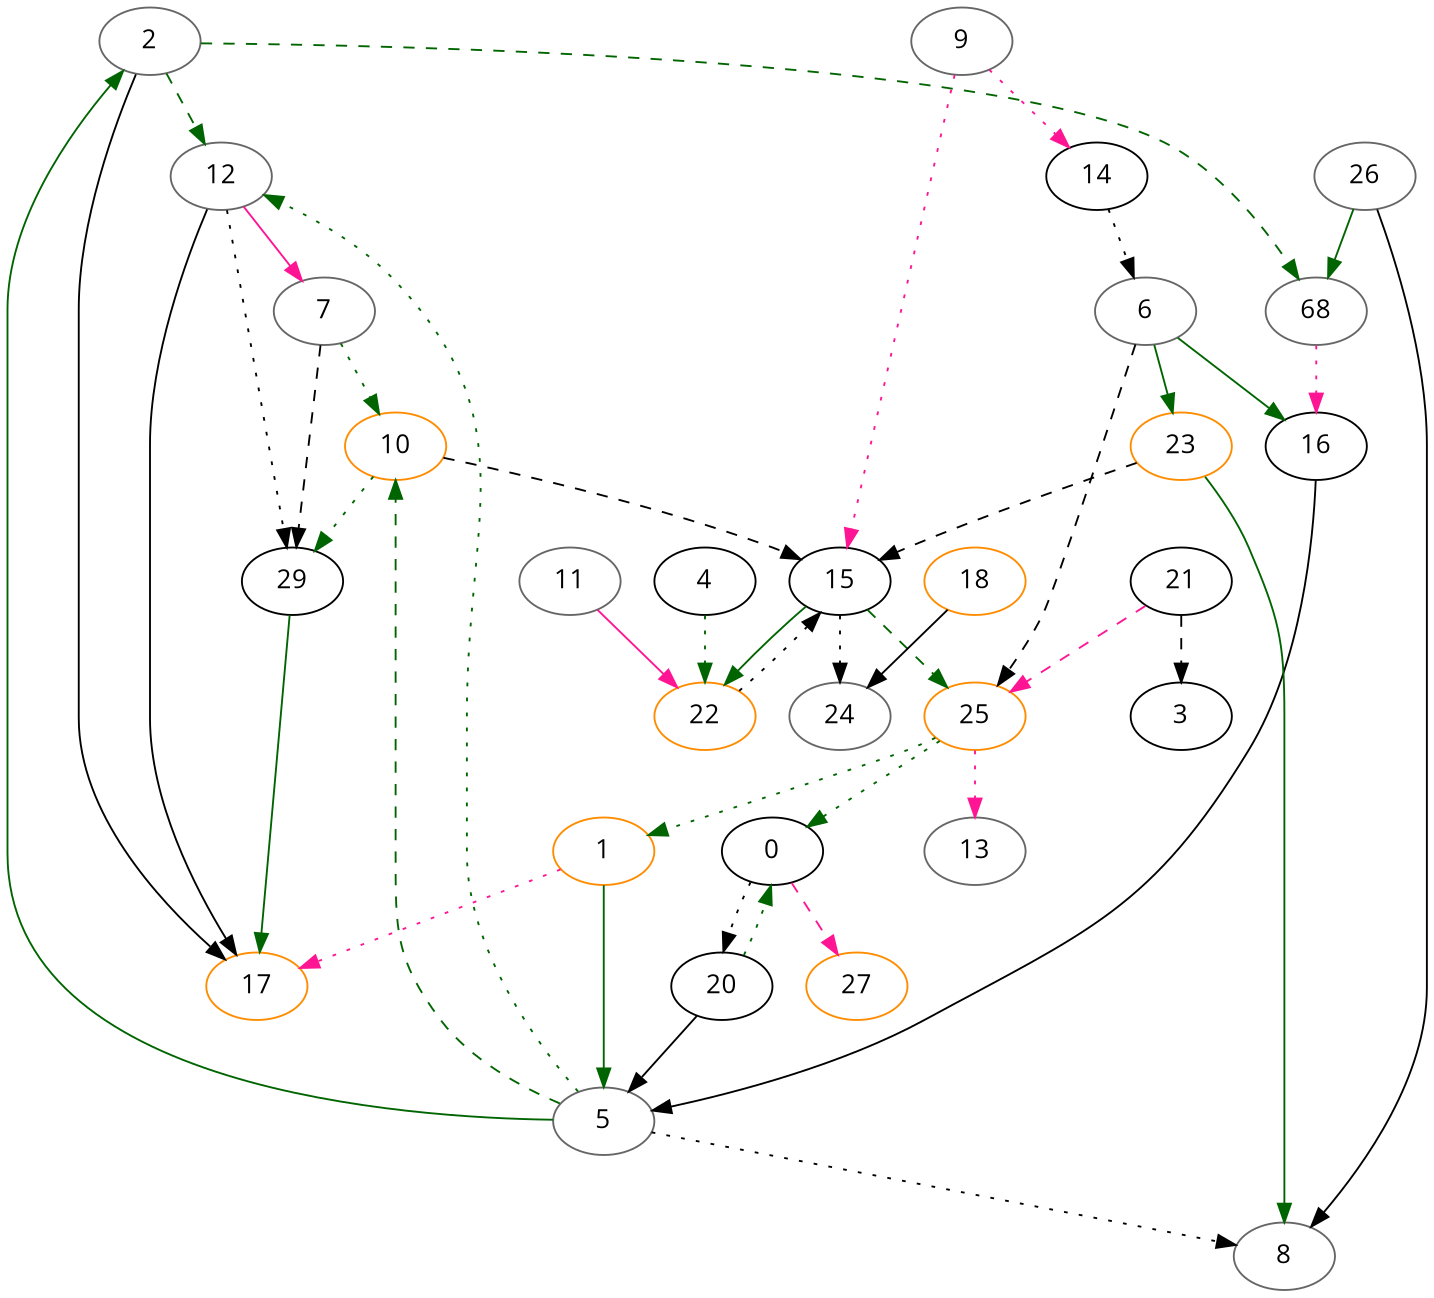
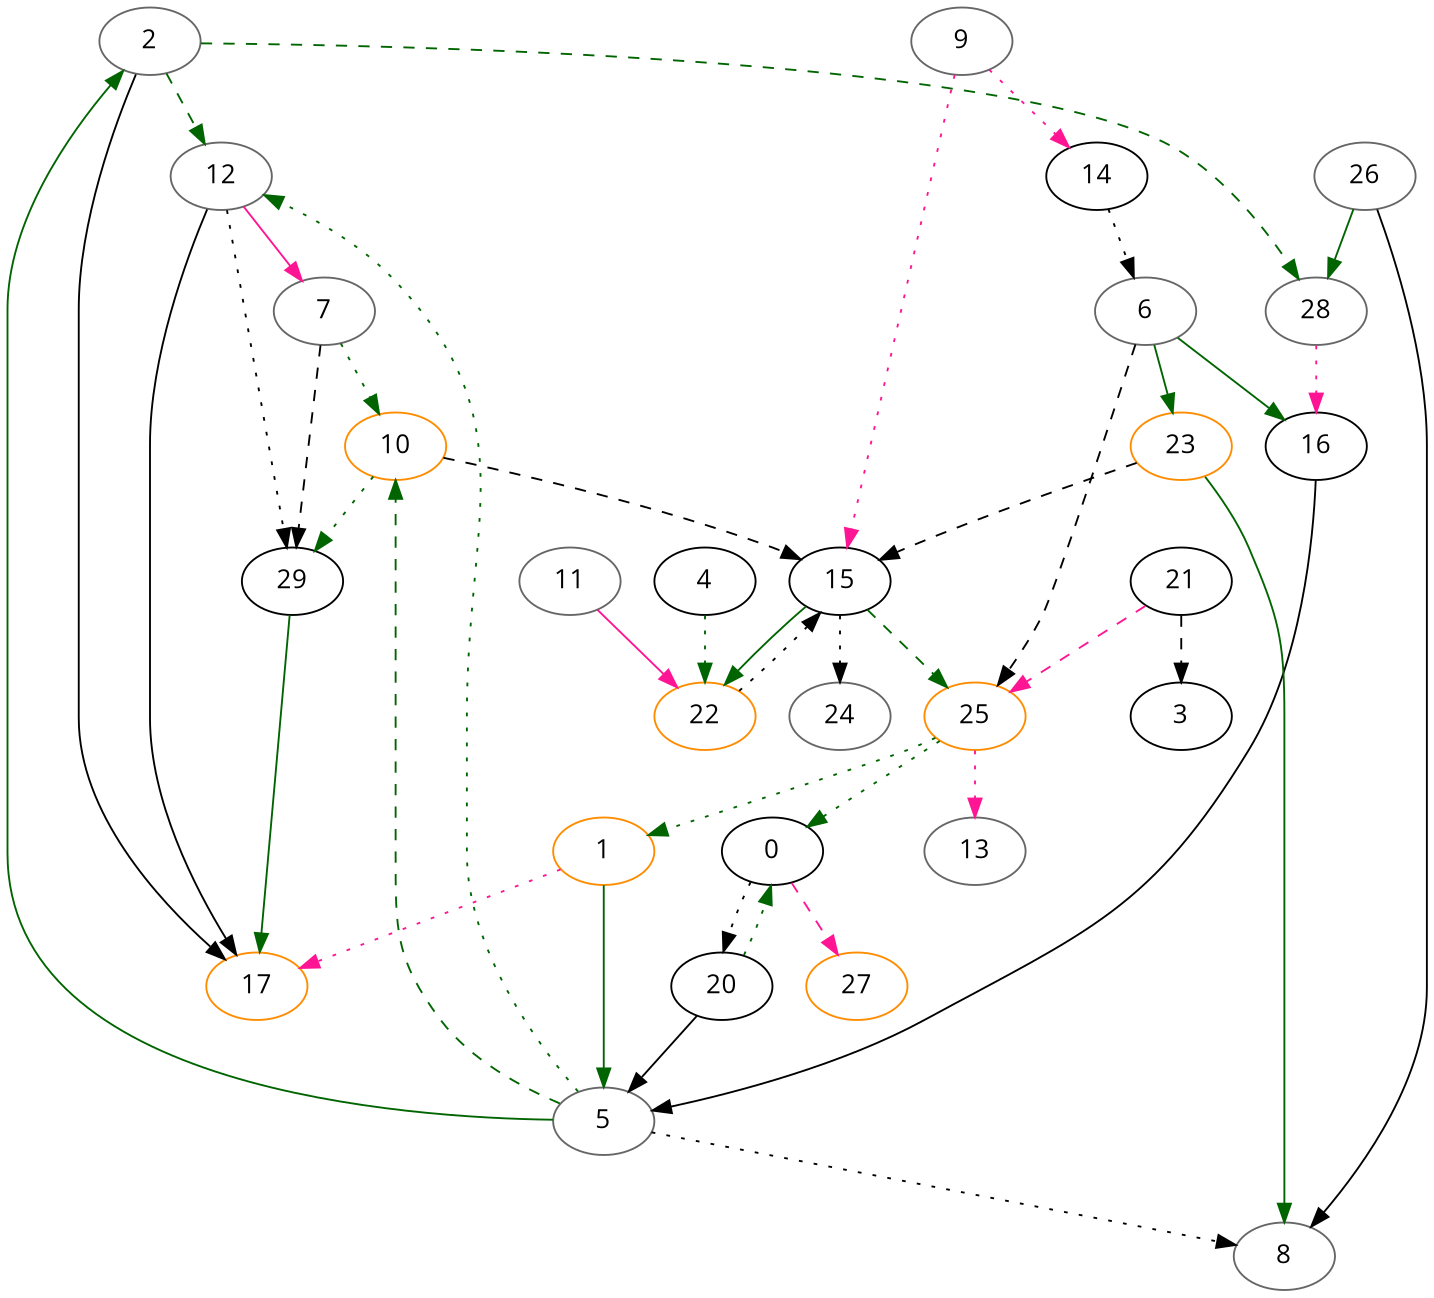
node "68": label "68" -> "28"
node "18": removed
